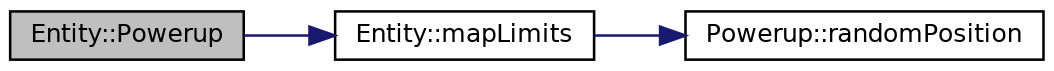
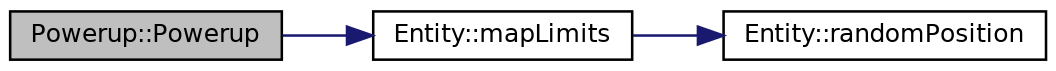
node "Entity::Powerup": label "Entity::Powerup" -> "Powerup::Powerup"
node "Powerup::randomPosition": label "Powerup::randomPosition" -> "Entity::randomPosition"
